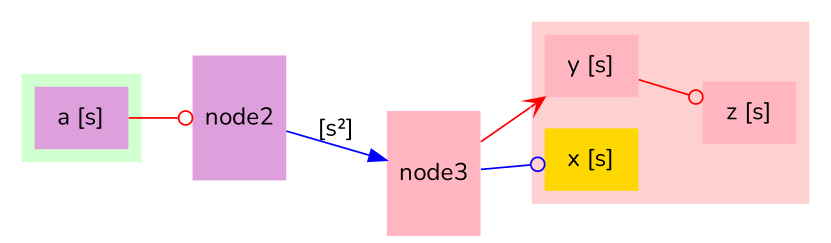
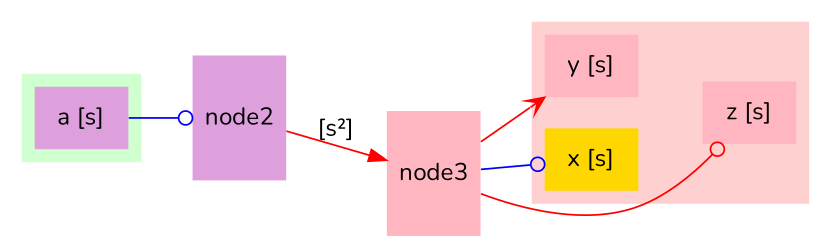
edge "y [s]" -> "z [s]": now "node3" -> "z [s]"
edge "a [s]" -> "node2": color red -> blue
edge "node2" -> "node3": color blue -> red
